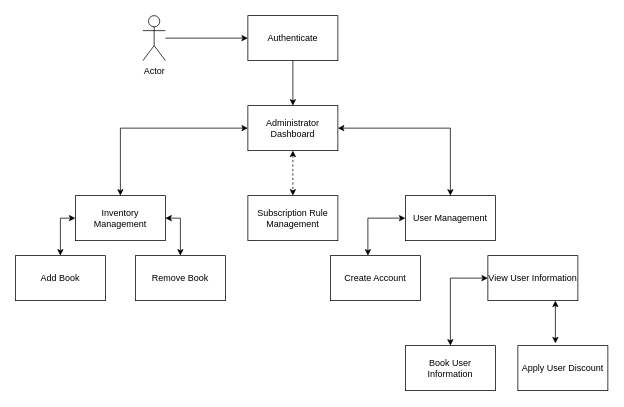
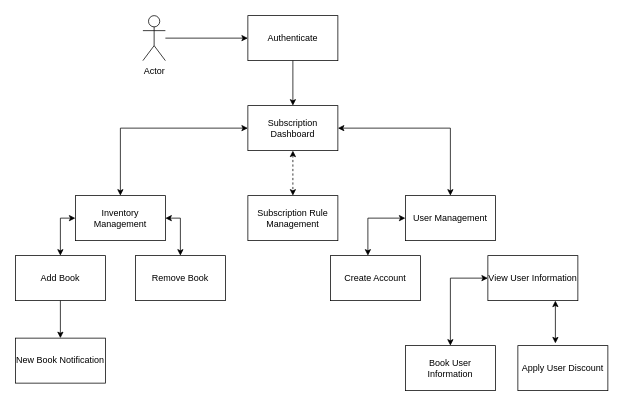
node "Administrator Dashboard": label "Administrator Dashboard" -> "Subscription Dashboard"
edge "Add Book" -> "New Book Notification": added
node "New Book Notification": added
